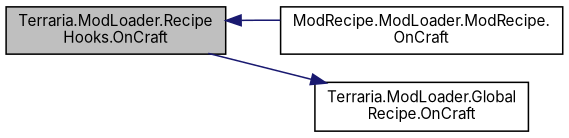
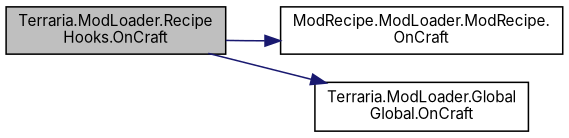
edge "ModRecipe.ModLoader.ModRecipe. OnCraft" -> "Terraria.ModLoader.Recipe Hooks.OnCraft": reversed
node "Terraria.ModLoader.Global Recipe.OnCraft": label "Terraria.ModLoader.Global Recipe.OnCraft" -> "Terraria.ModLoader.Global Global.OnCraft"
